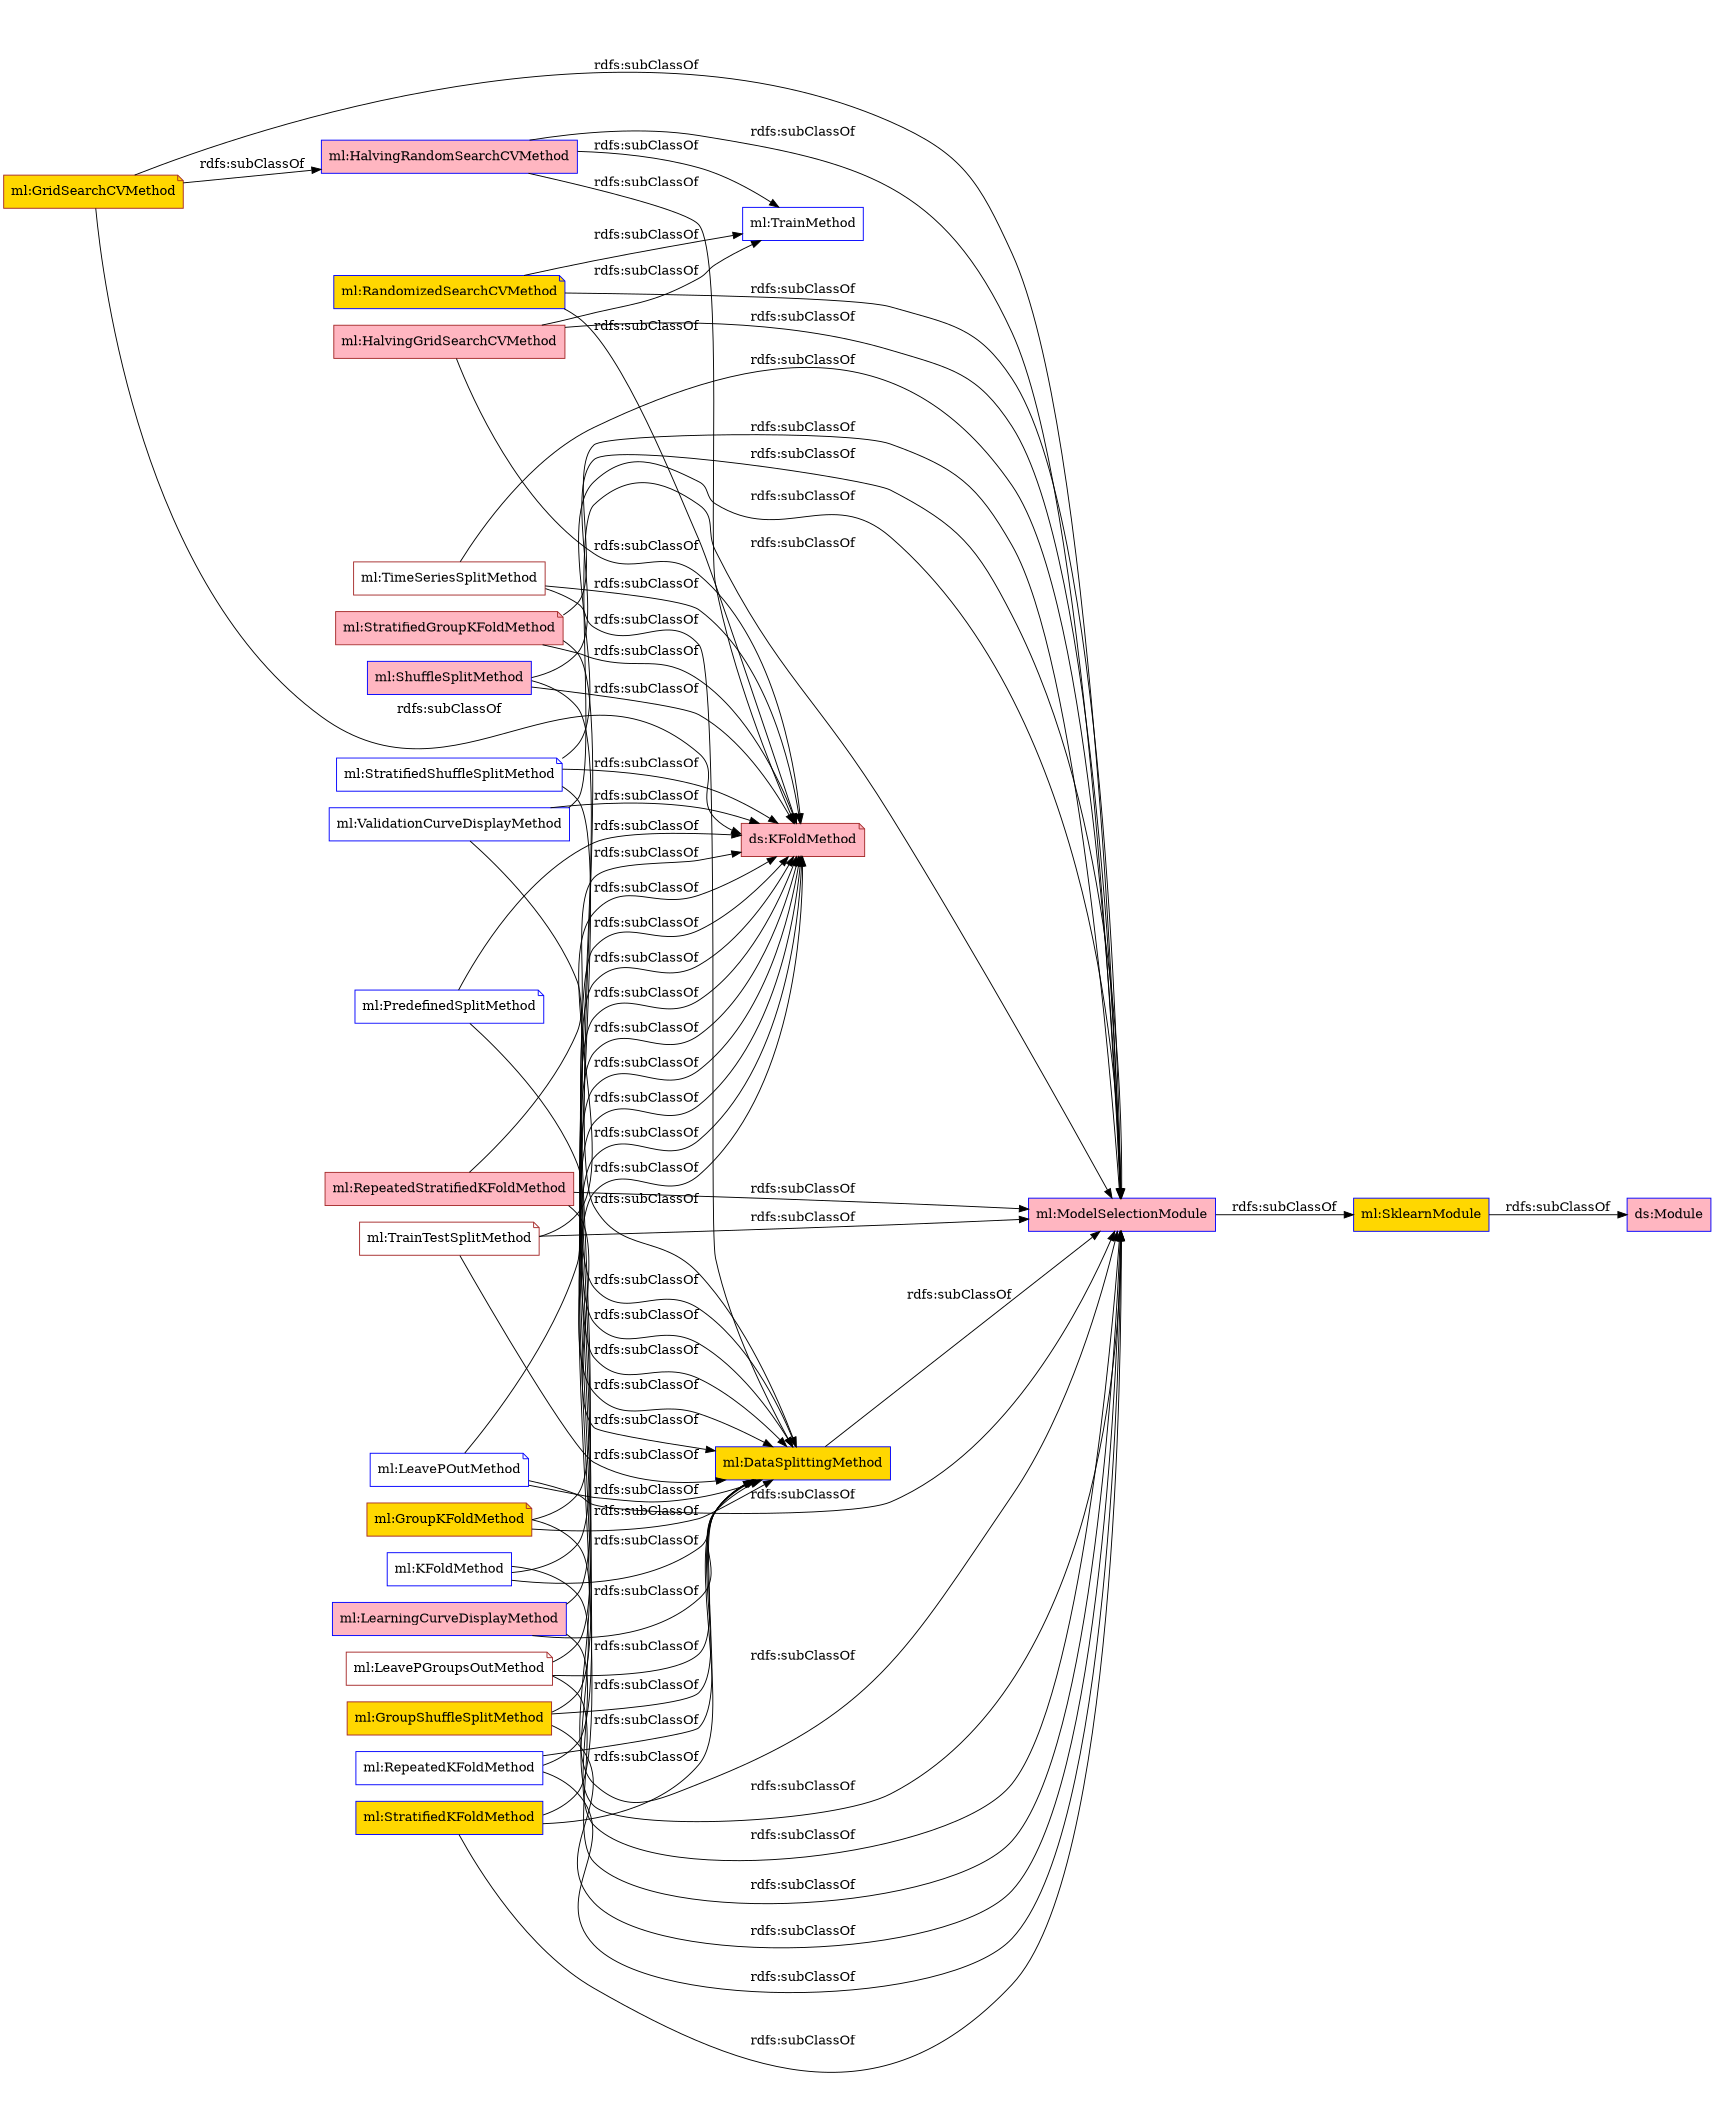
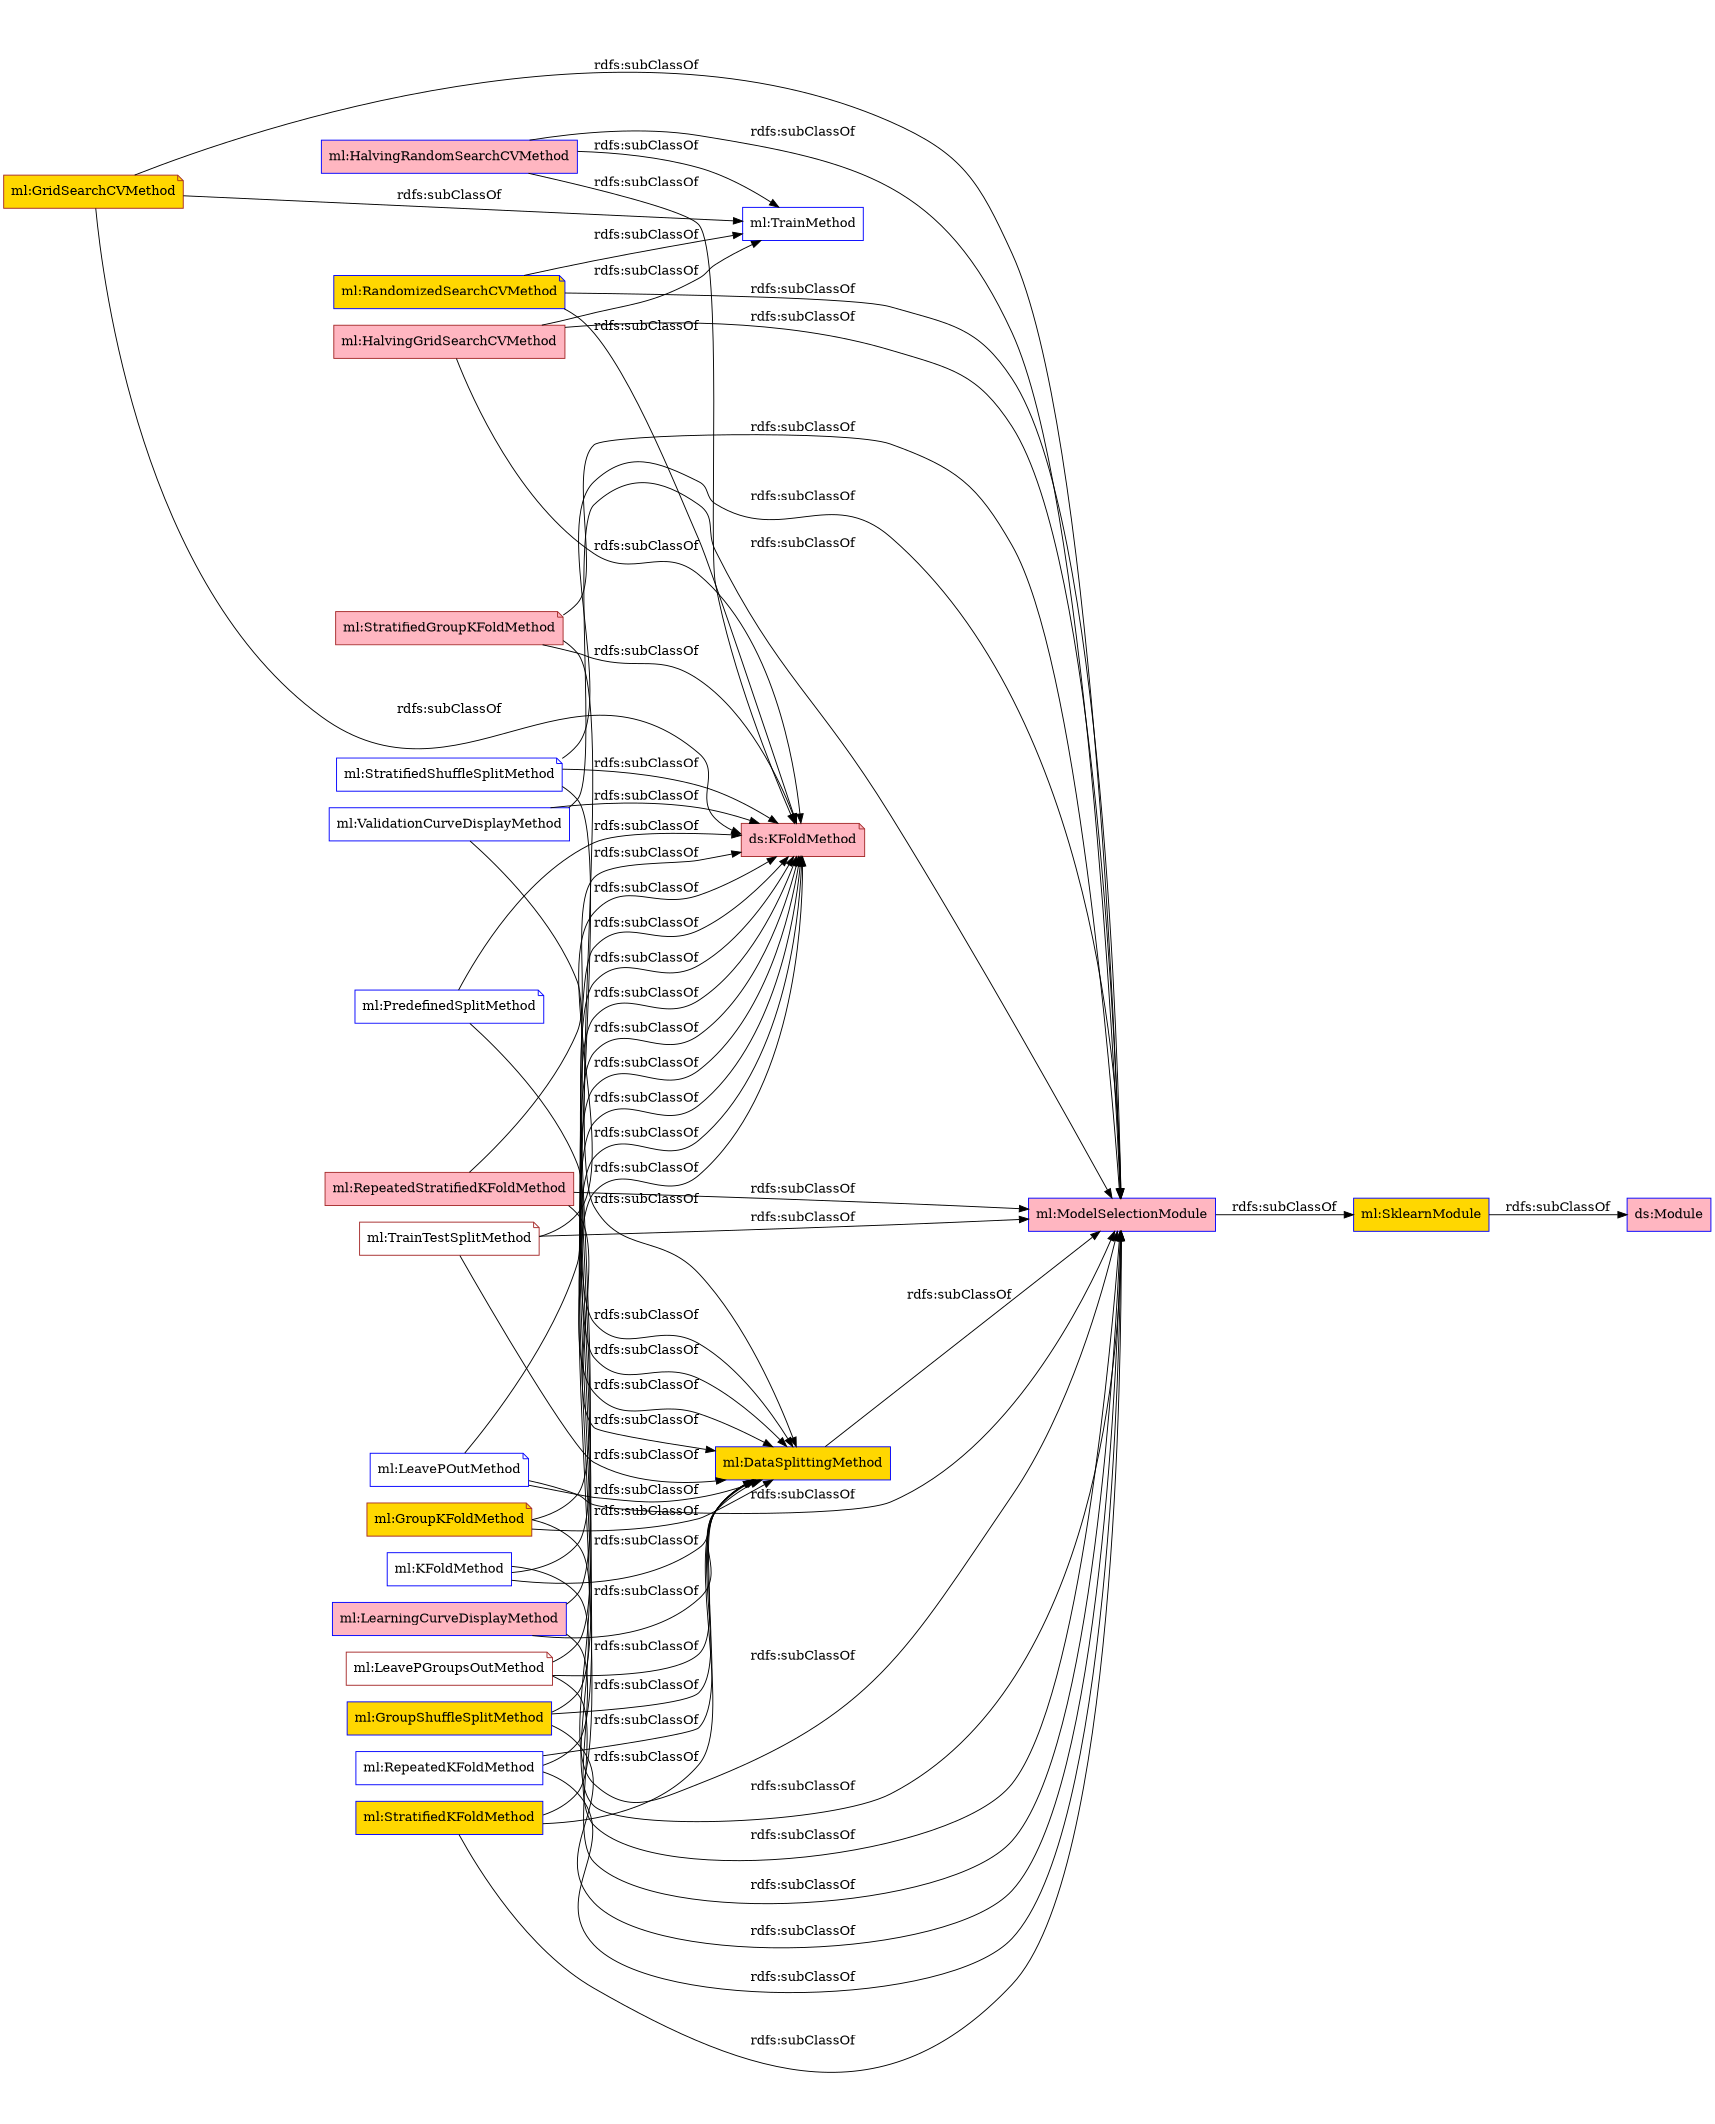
edge "ml:GridSearchCVMethod" -> "ml:HalvingRandomSearchCVMethod": now "ml:GridSearchCVMethod" -> "ml:TrainMethod"
node "ml:TimeSeriesSplitMethod": removed
node "ml:ShuffleSplitMethod": removed
node "ml:GroupShuffleSplitMethod": color brown -> blue
